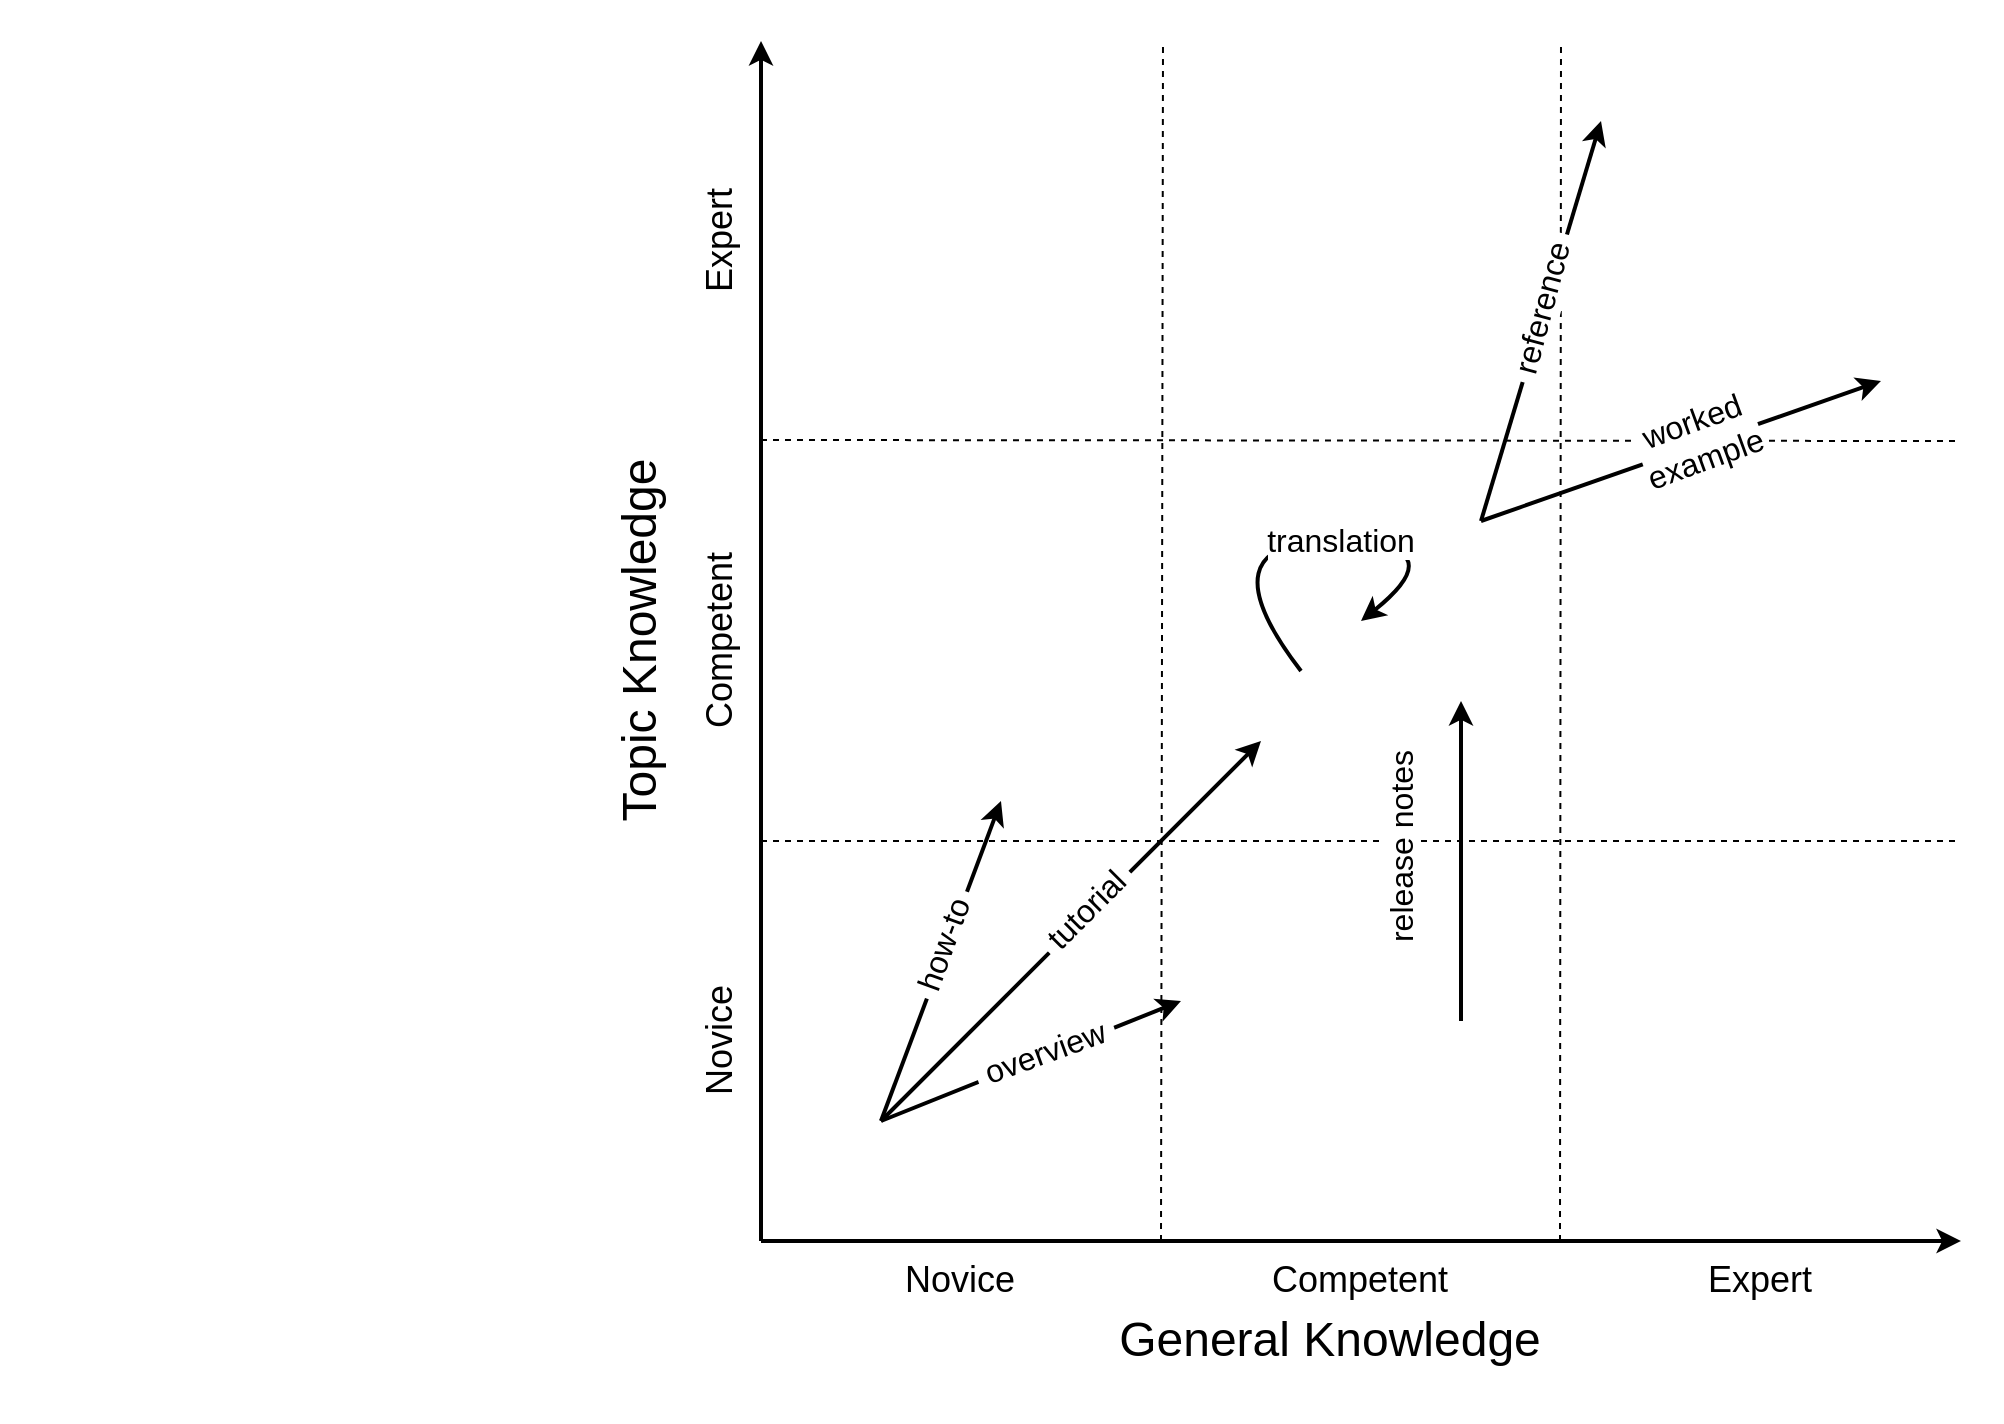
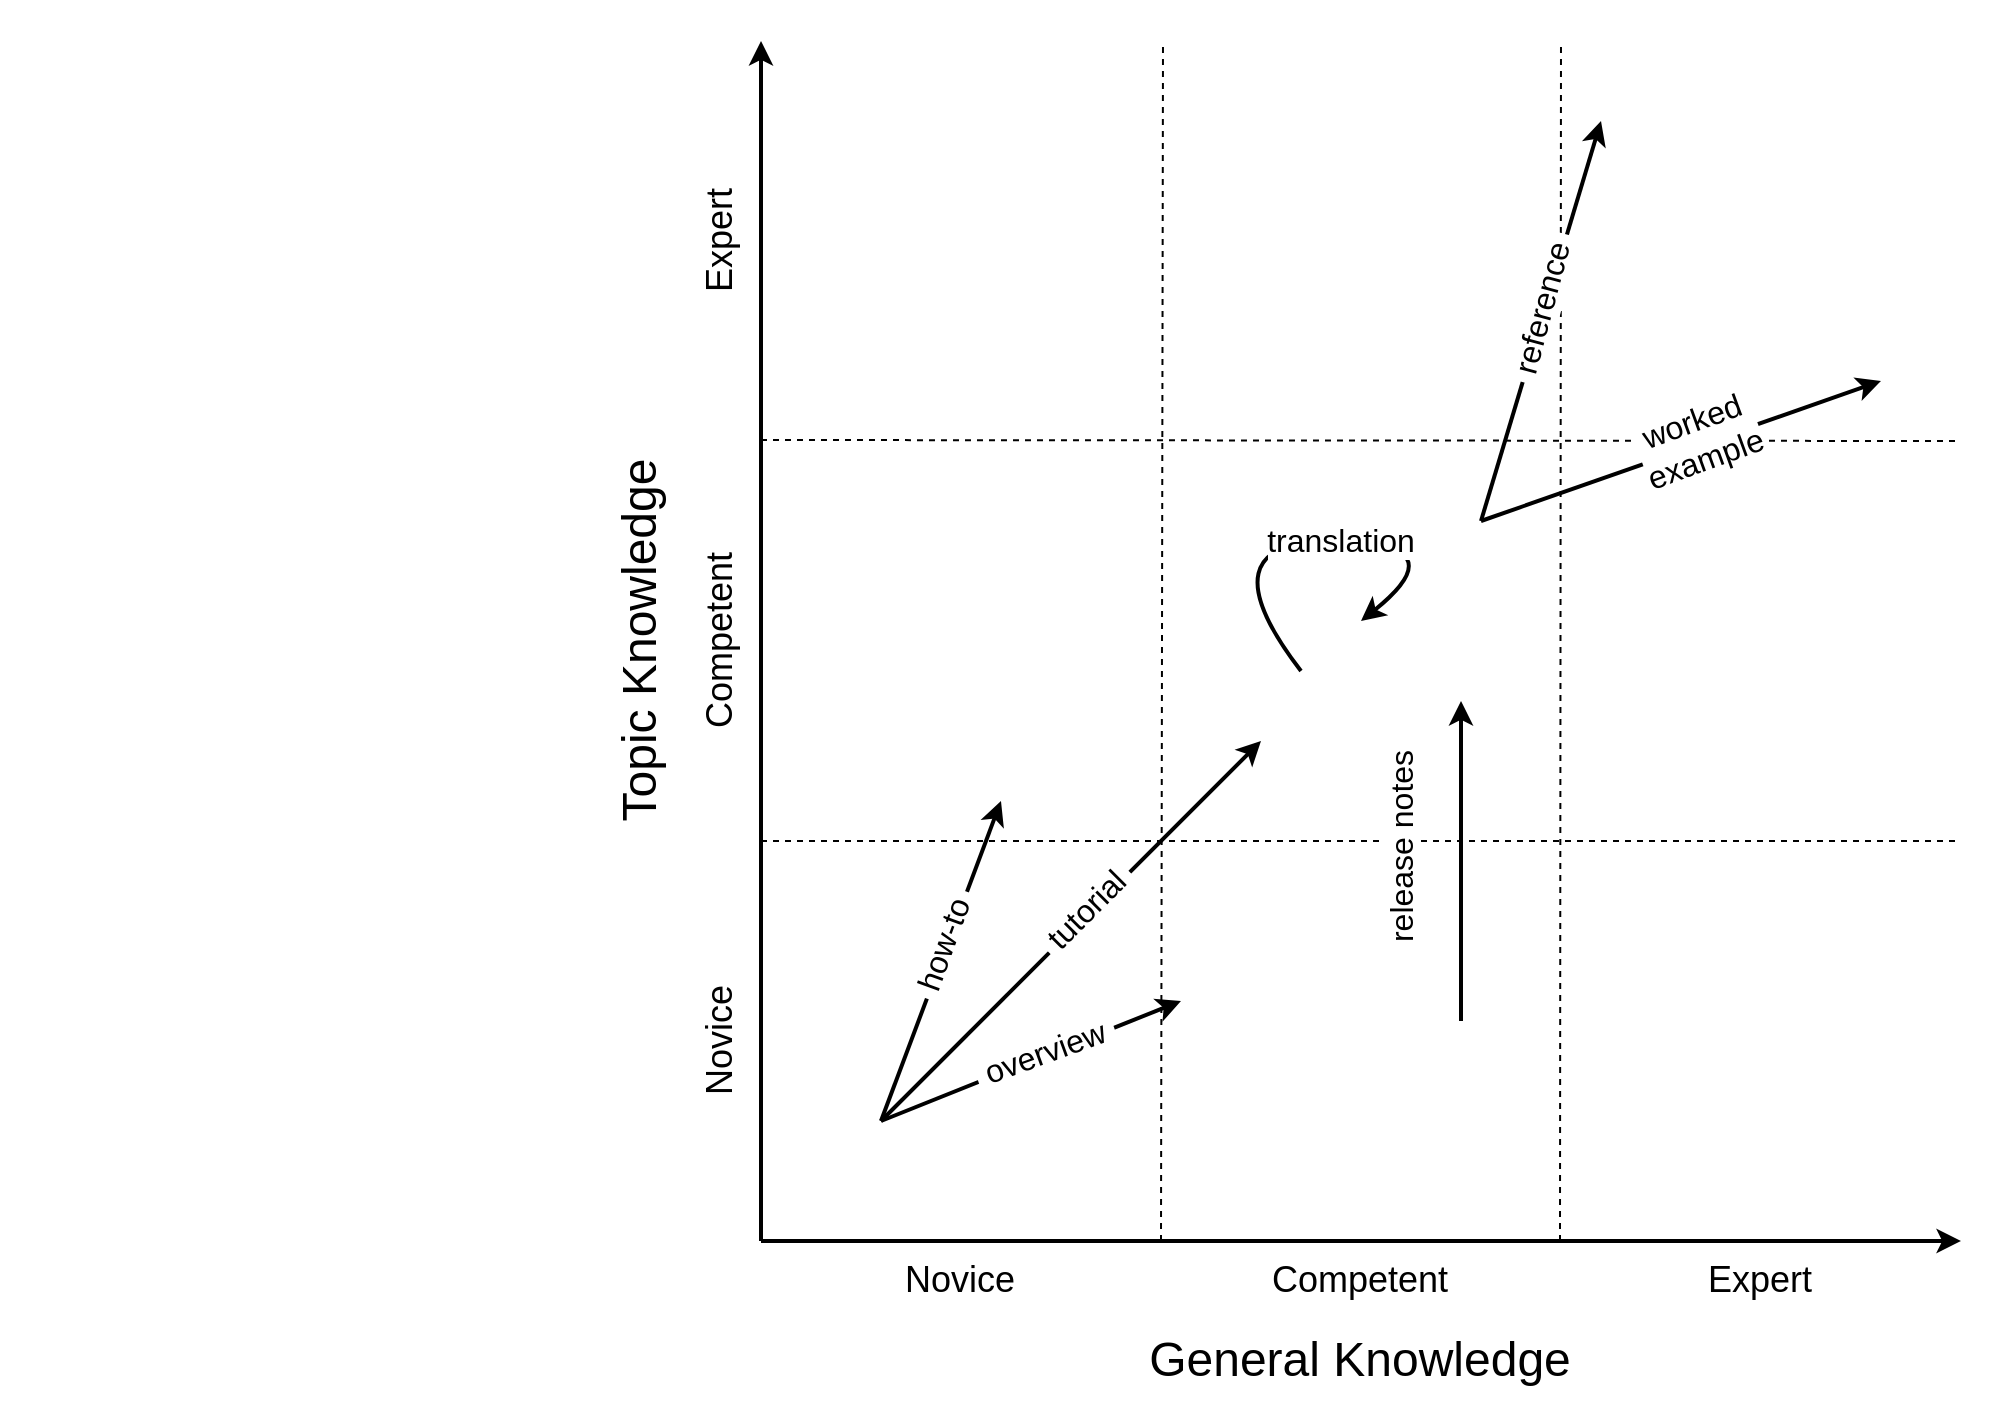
node "General Knowledge": moved (1331, 1341) -> (1361, 1361)
